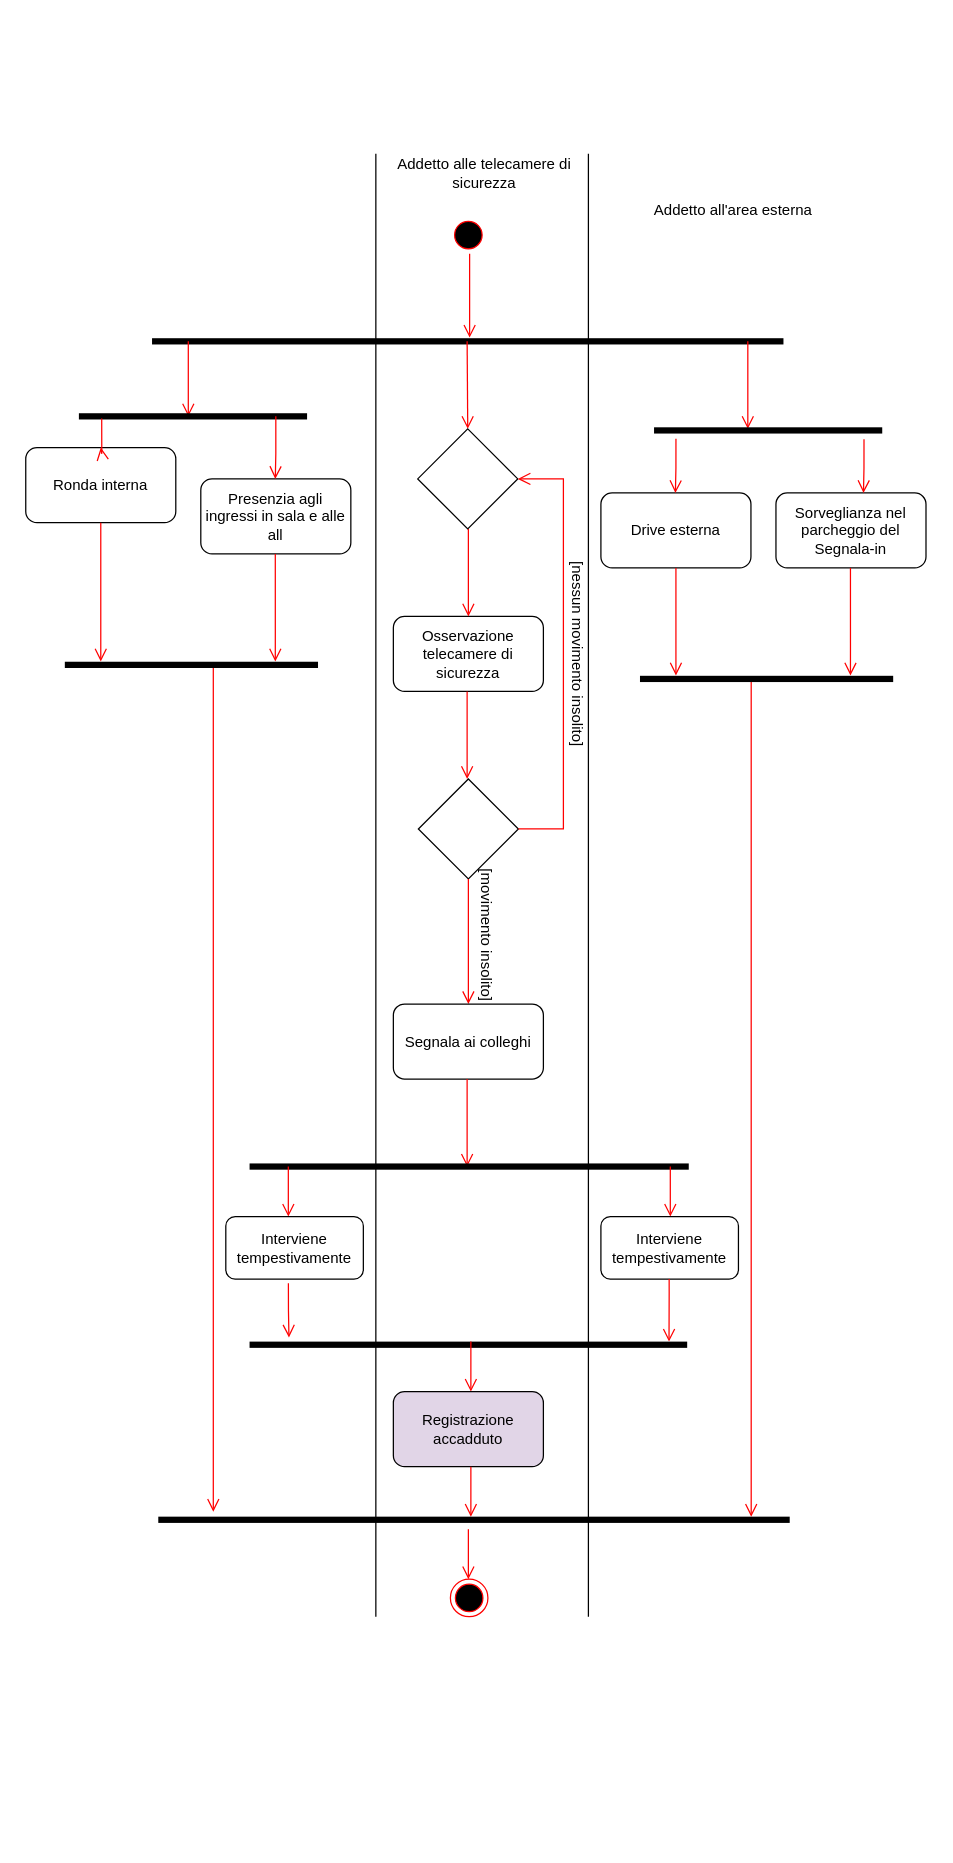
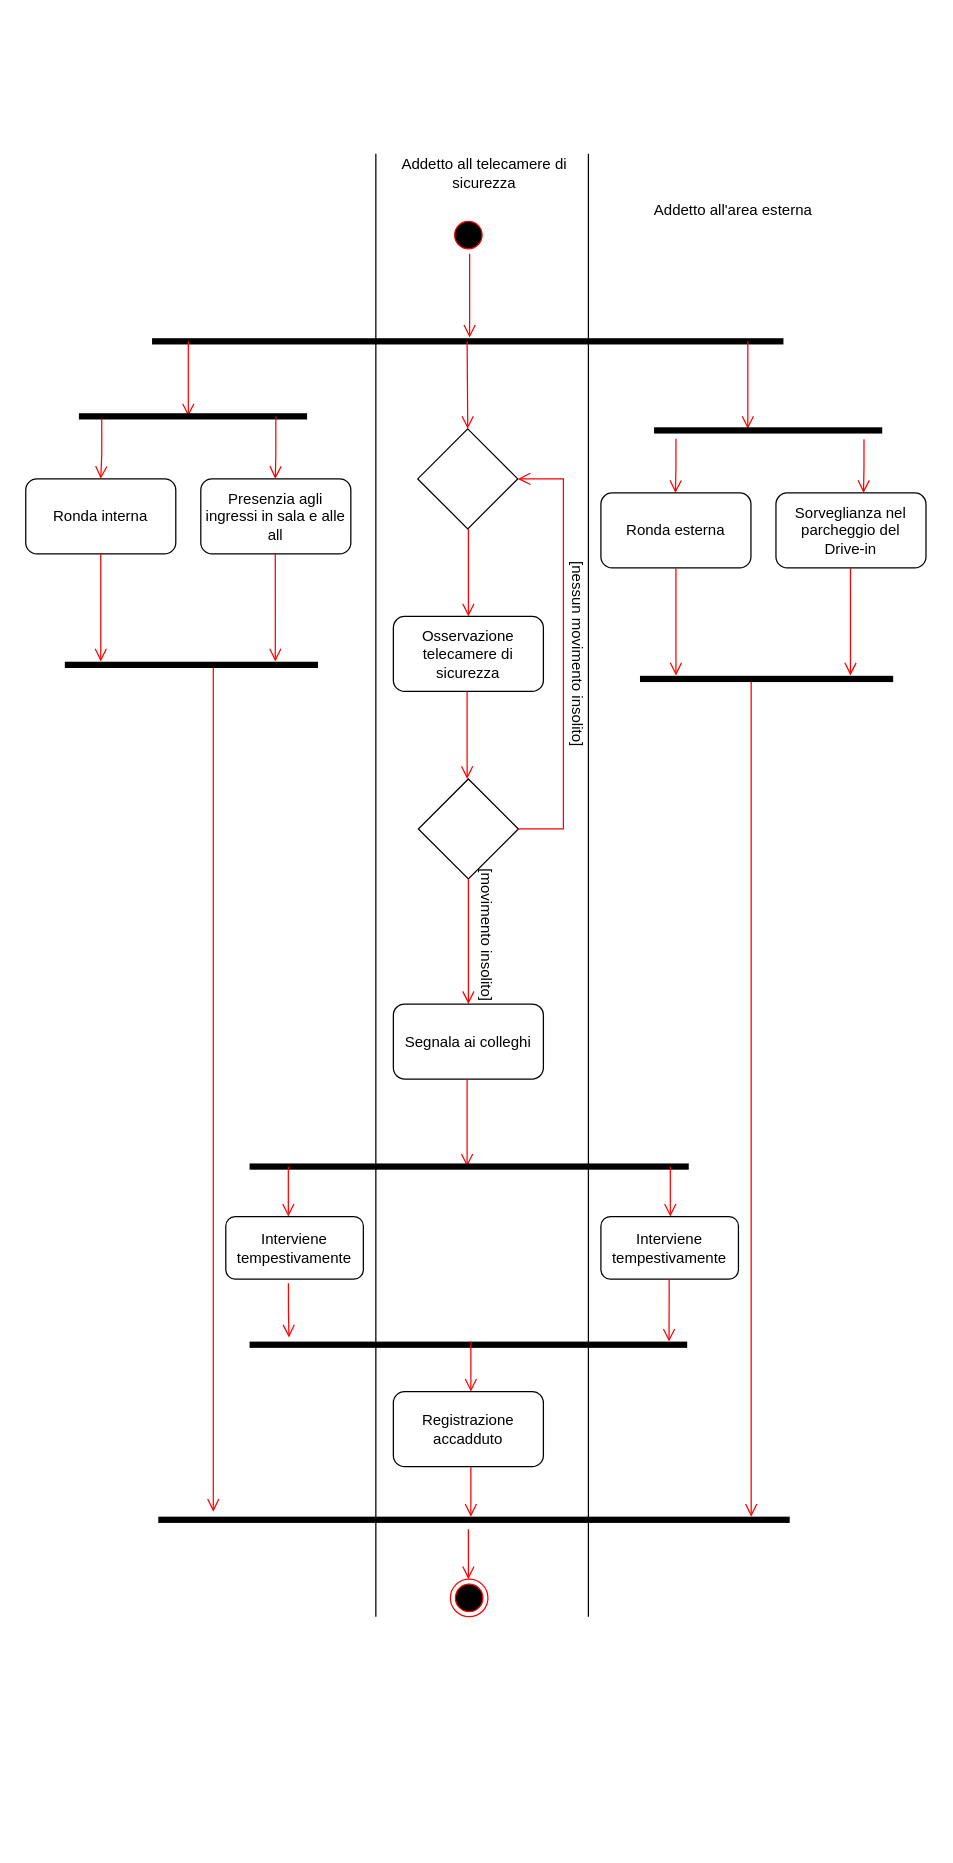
node "Addetto alle telecamere di sicurezza": label "Addetto alle telecamere di sicurezza" -> "Addetto all telecamere di sicurezza"
node "Ronda interna": moved (101, 485) -> (101, 516)
node "Drive esterna": label "Drive esterna" -> "Ronda esterna"
node "Sorveglianza nel parcheggio del Segnala-in": label "Sorveglianza nel parcheggio del Segnala-in" -> "Sorveglianza nel parcheggio del Drive-in"
node "Registrazione accadduto": fillcolor #e1d5e7 -> #ffffff
